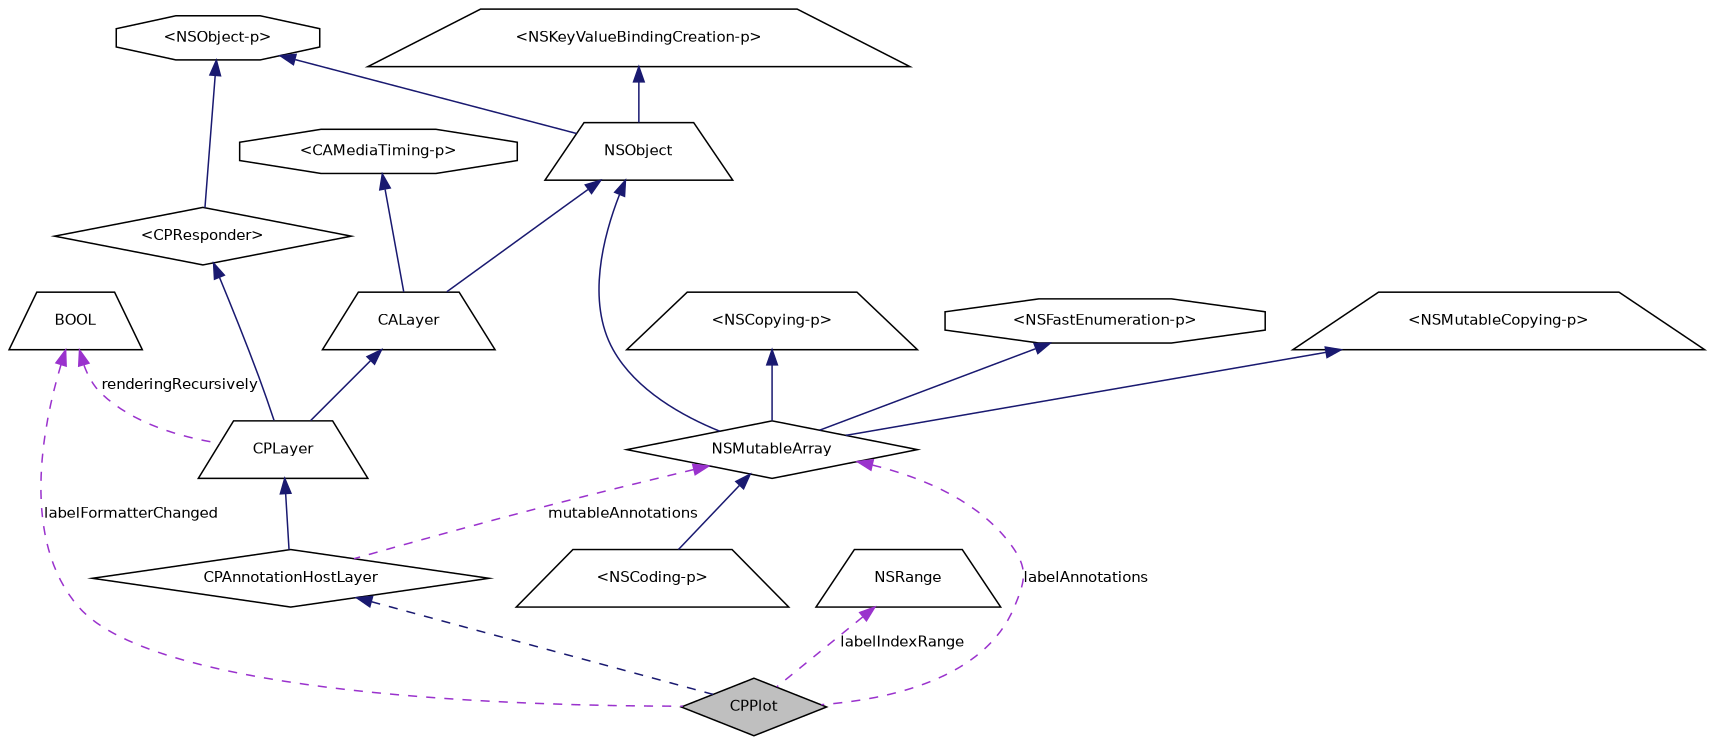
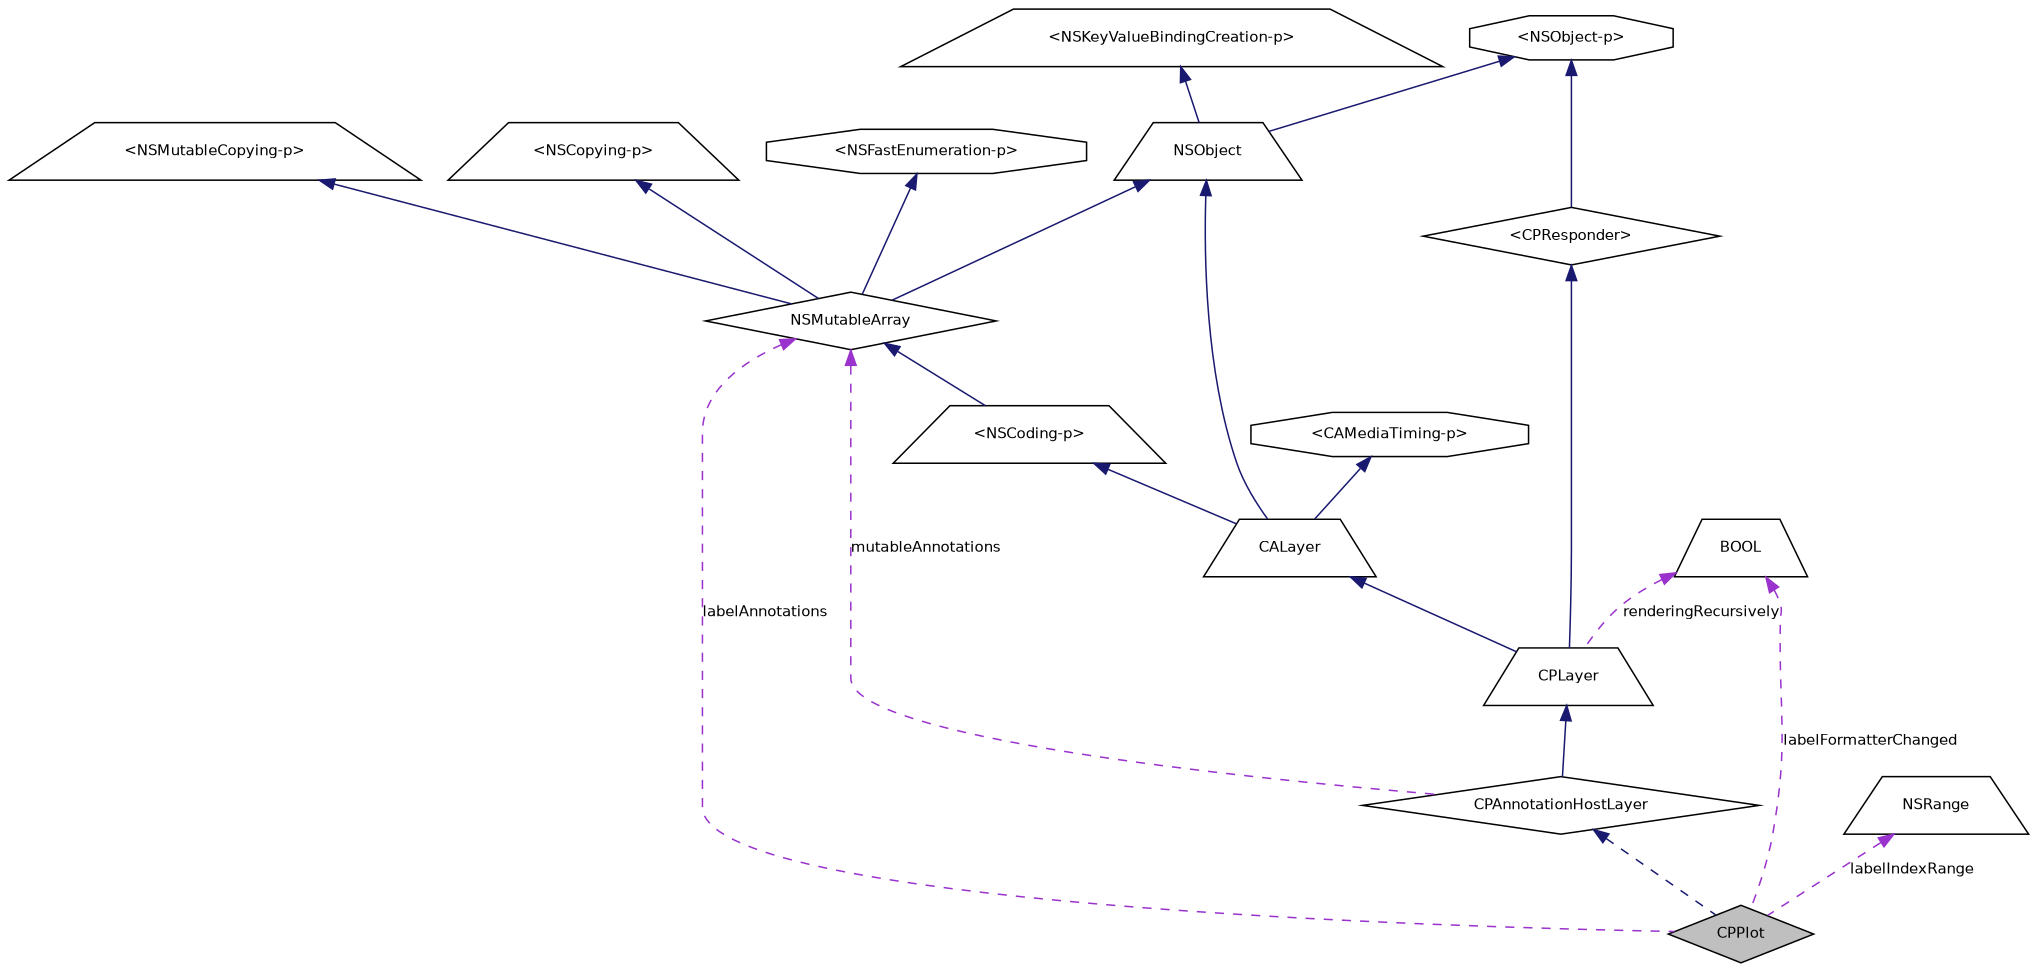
edge "CALayer" -> "<NSCoding-p>": added
